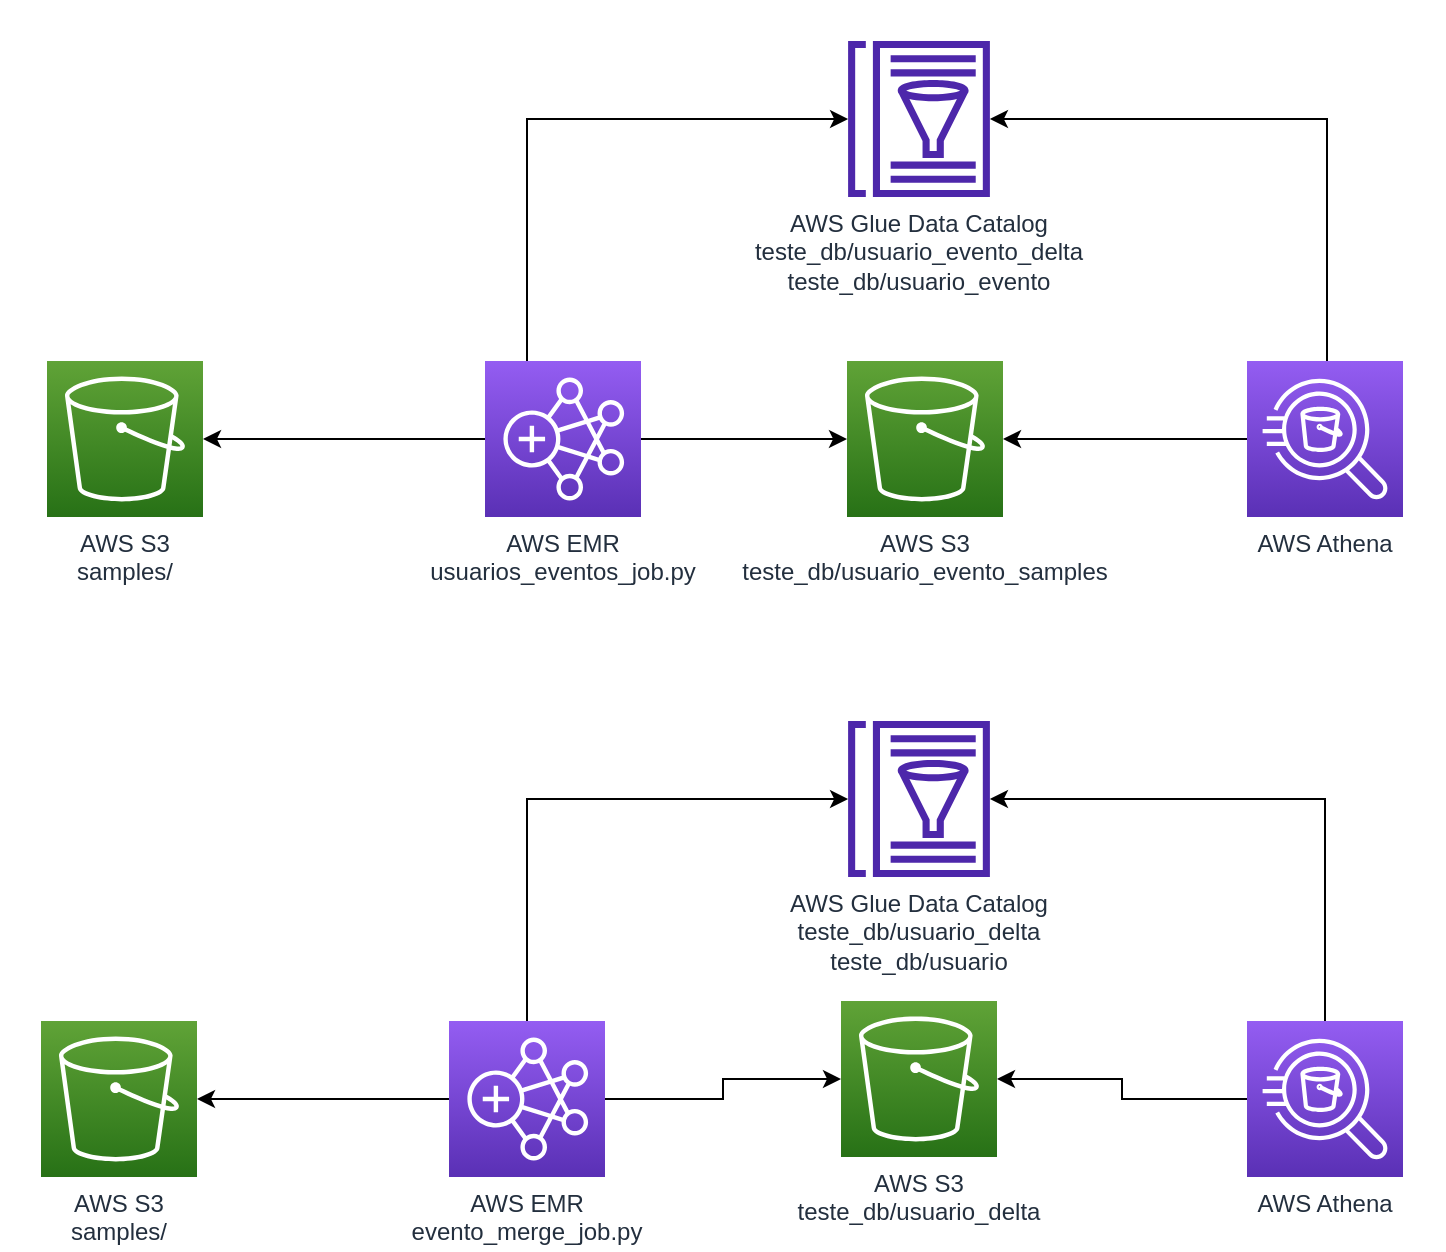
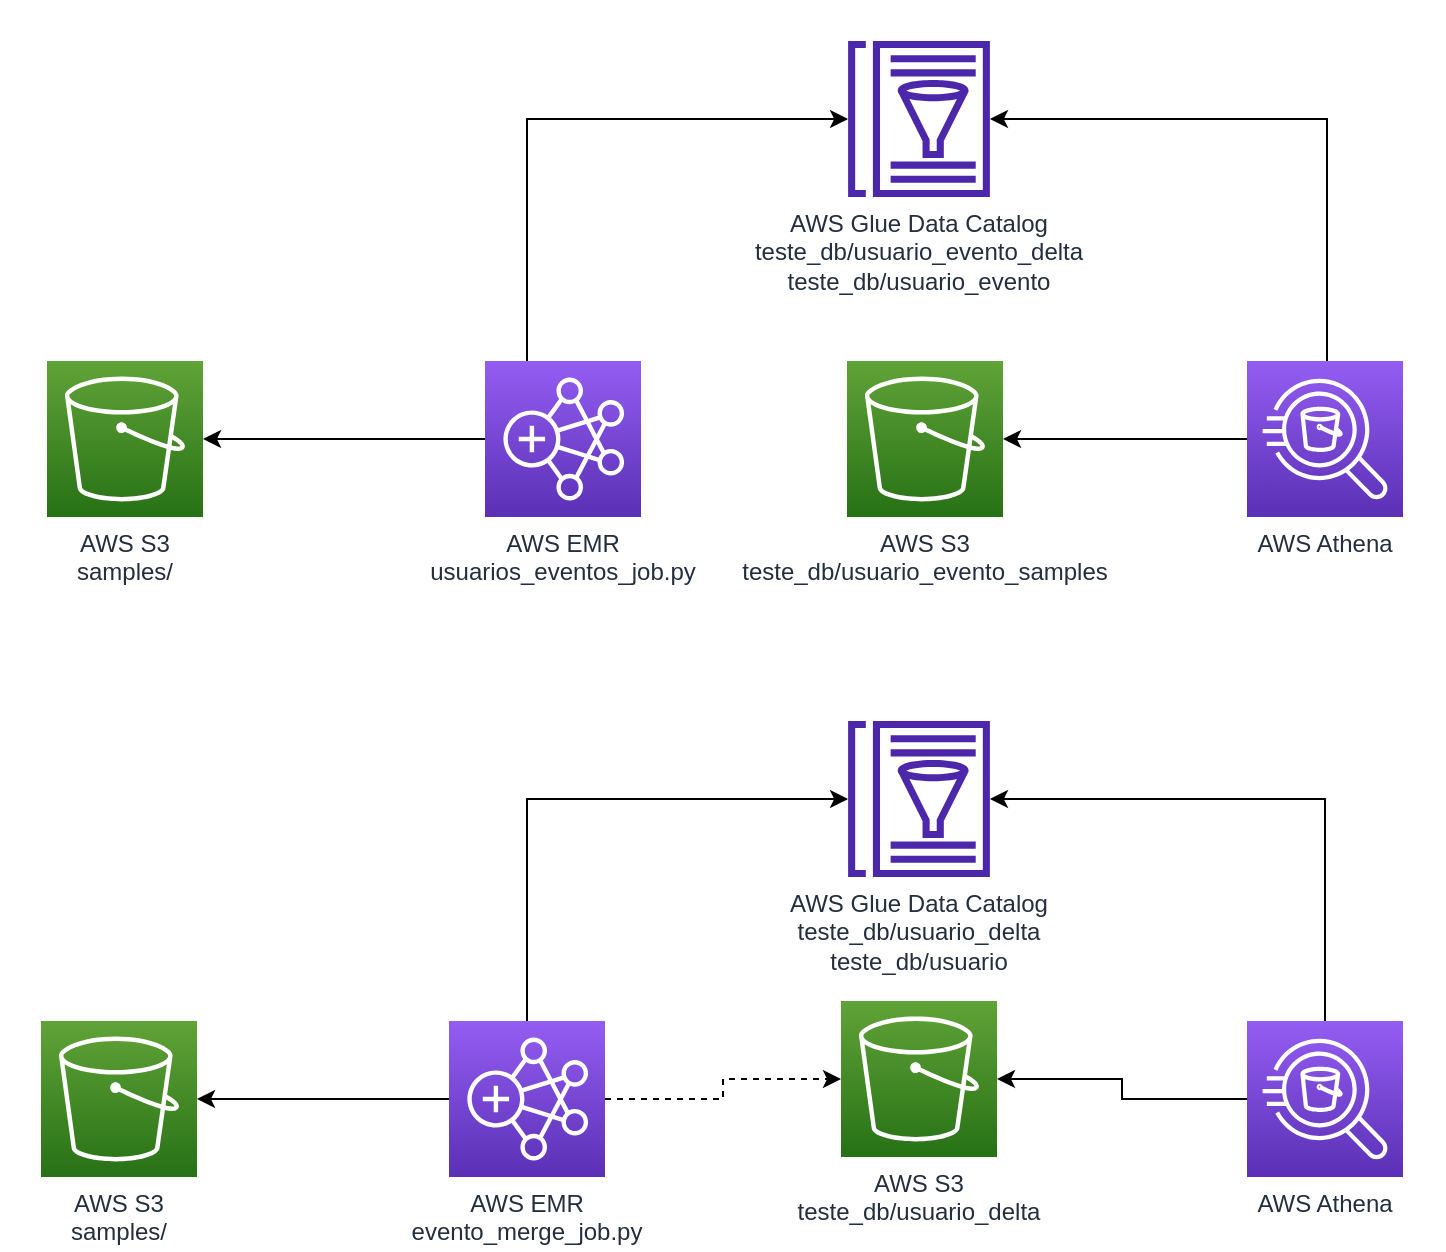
edge "AWS EMR usuarios_eventos_job.py" -> "AWS S3 teste_db/usuario_evento_samples": removed
edge "AWS EMR evento_merge_job.py" -> "AWS S3 teste_db/usuario_delta": style solid -> dashed
